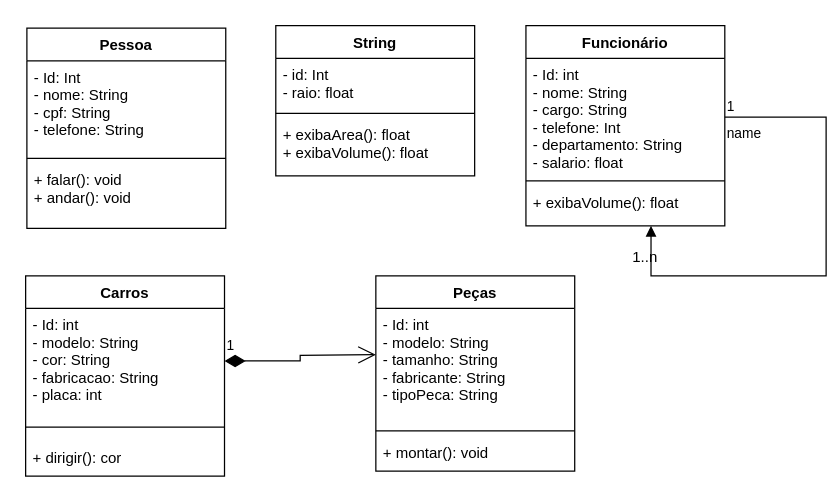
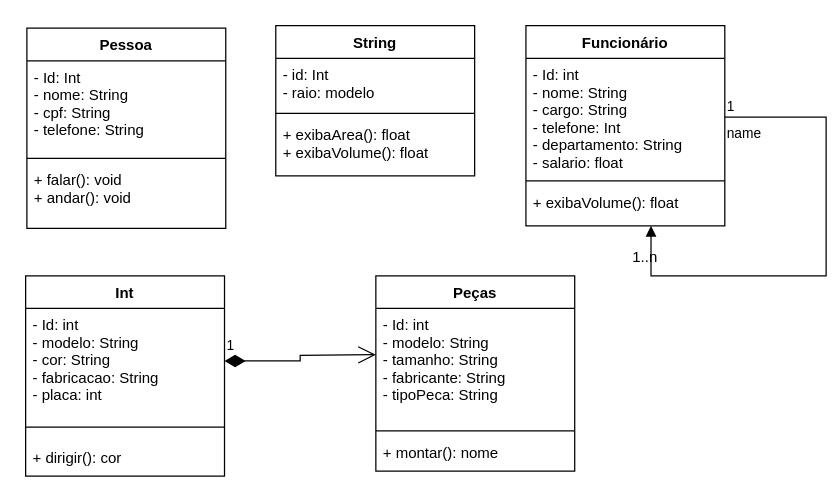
node "- id: Int - raio: float": label "- id: Int - raio: float" -> "- id: Int - raio: modelo"
node "Carros": label "Carros" -> "Int"
node "+ montar(): void": label "+ montar(): void" -> "+ montar(): nome"
